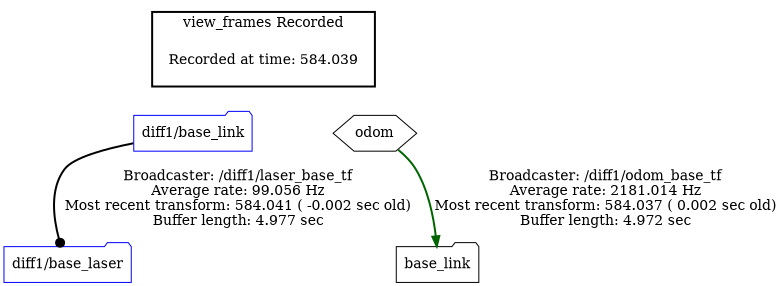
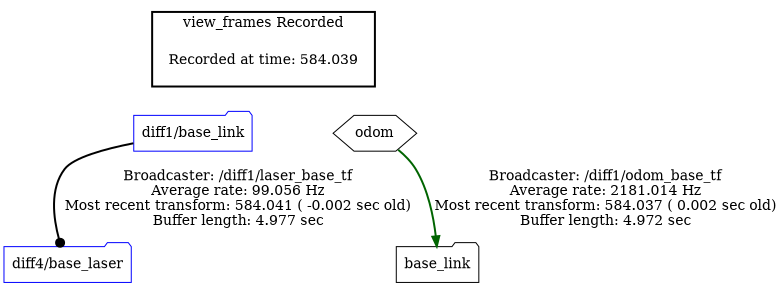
node "diff1/base_laser": label "diff1/base_laser" -> "diff4/base_laser"
